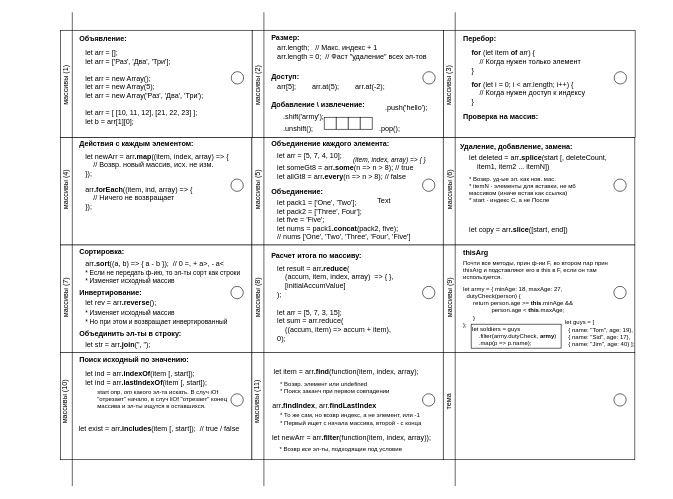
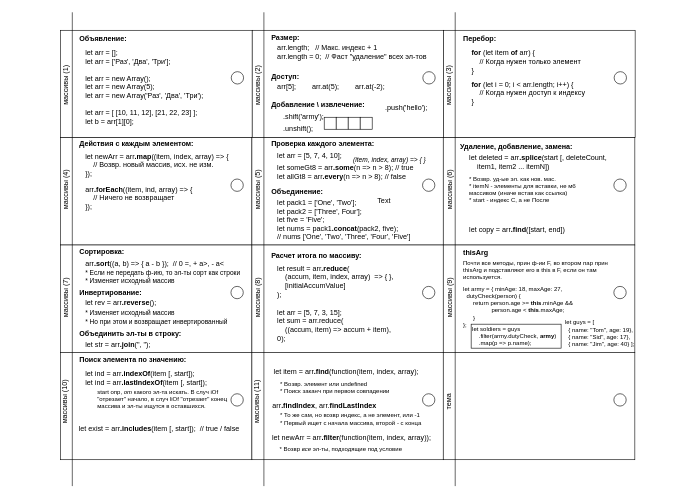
node "Проверка на массив:": removed
node ".pop();": removed
node "Объединение каждого элемента:": label "Объединение каждого элемента:" -> "Проверка каждого элемента:"
node "let copy = arr.slice([start, end])": label "let copy = arr.slice([start, end])" -> "let copy = arr.find([start, end])"
node "Поиск исходный по значению:": label "Поиск исходный по значению:" -> "Поиск элемента по значению:"
